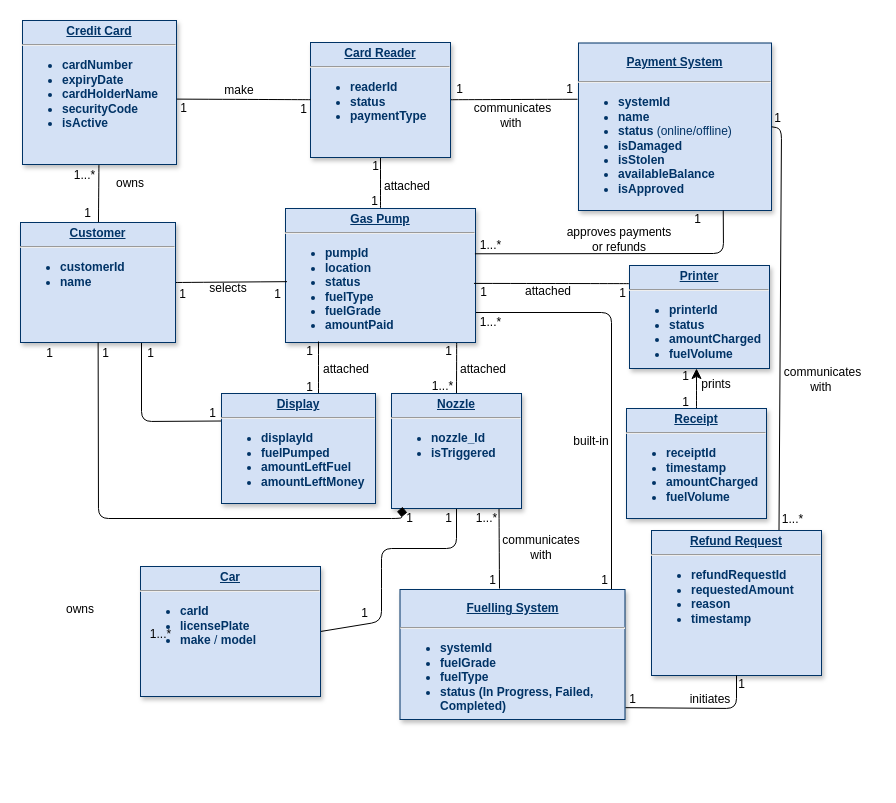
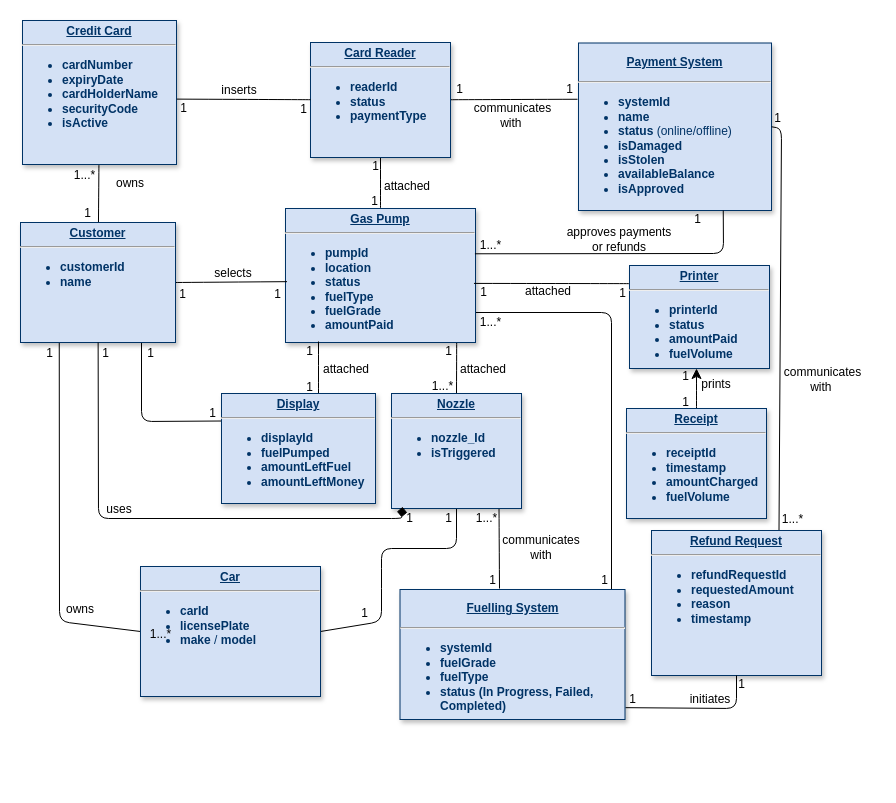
node "make": label "make" -> "inserts"
node "selects": moved (229, 289) -> (234, 274)
node "Printer printerId status amountCharged fuelVolume": label "Printer printerId status amountCharged fuelVolume" -> "Printer printerId status amountPaid fuelVolume"
node "built-in": removed
node "uses": added
edge "Customer customerId name" -- "Car carId licensePlate make / model": added
